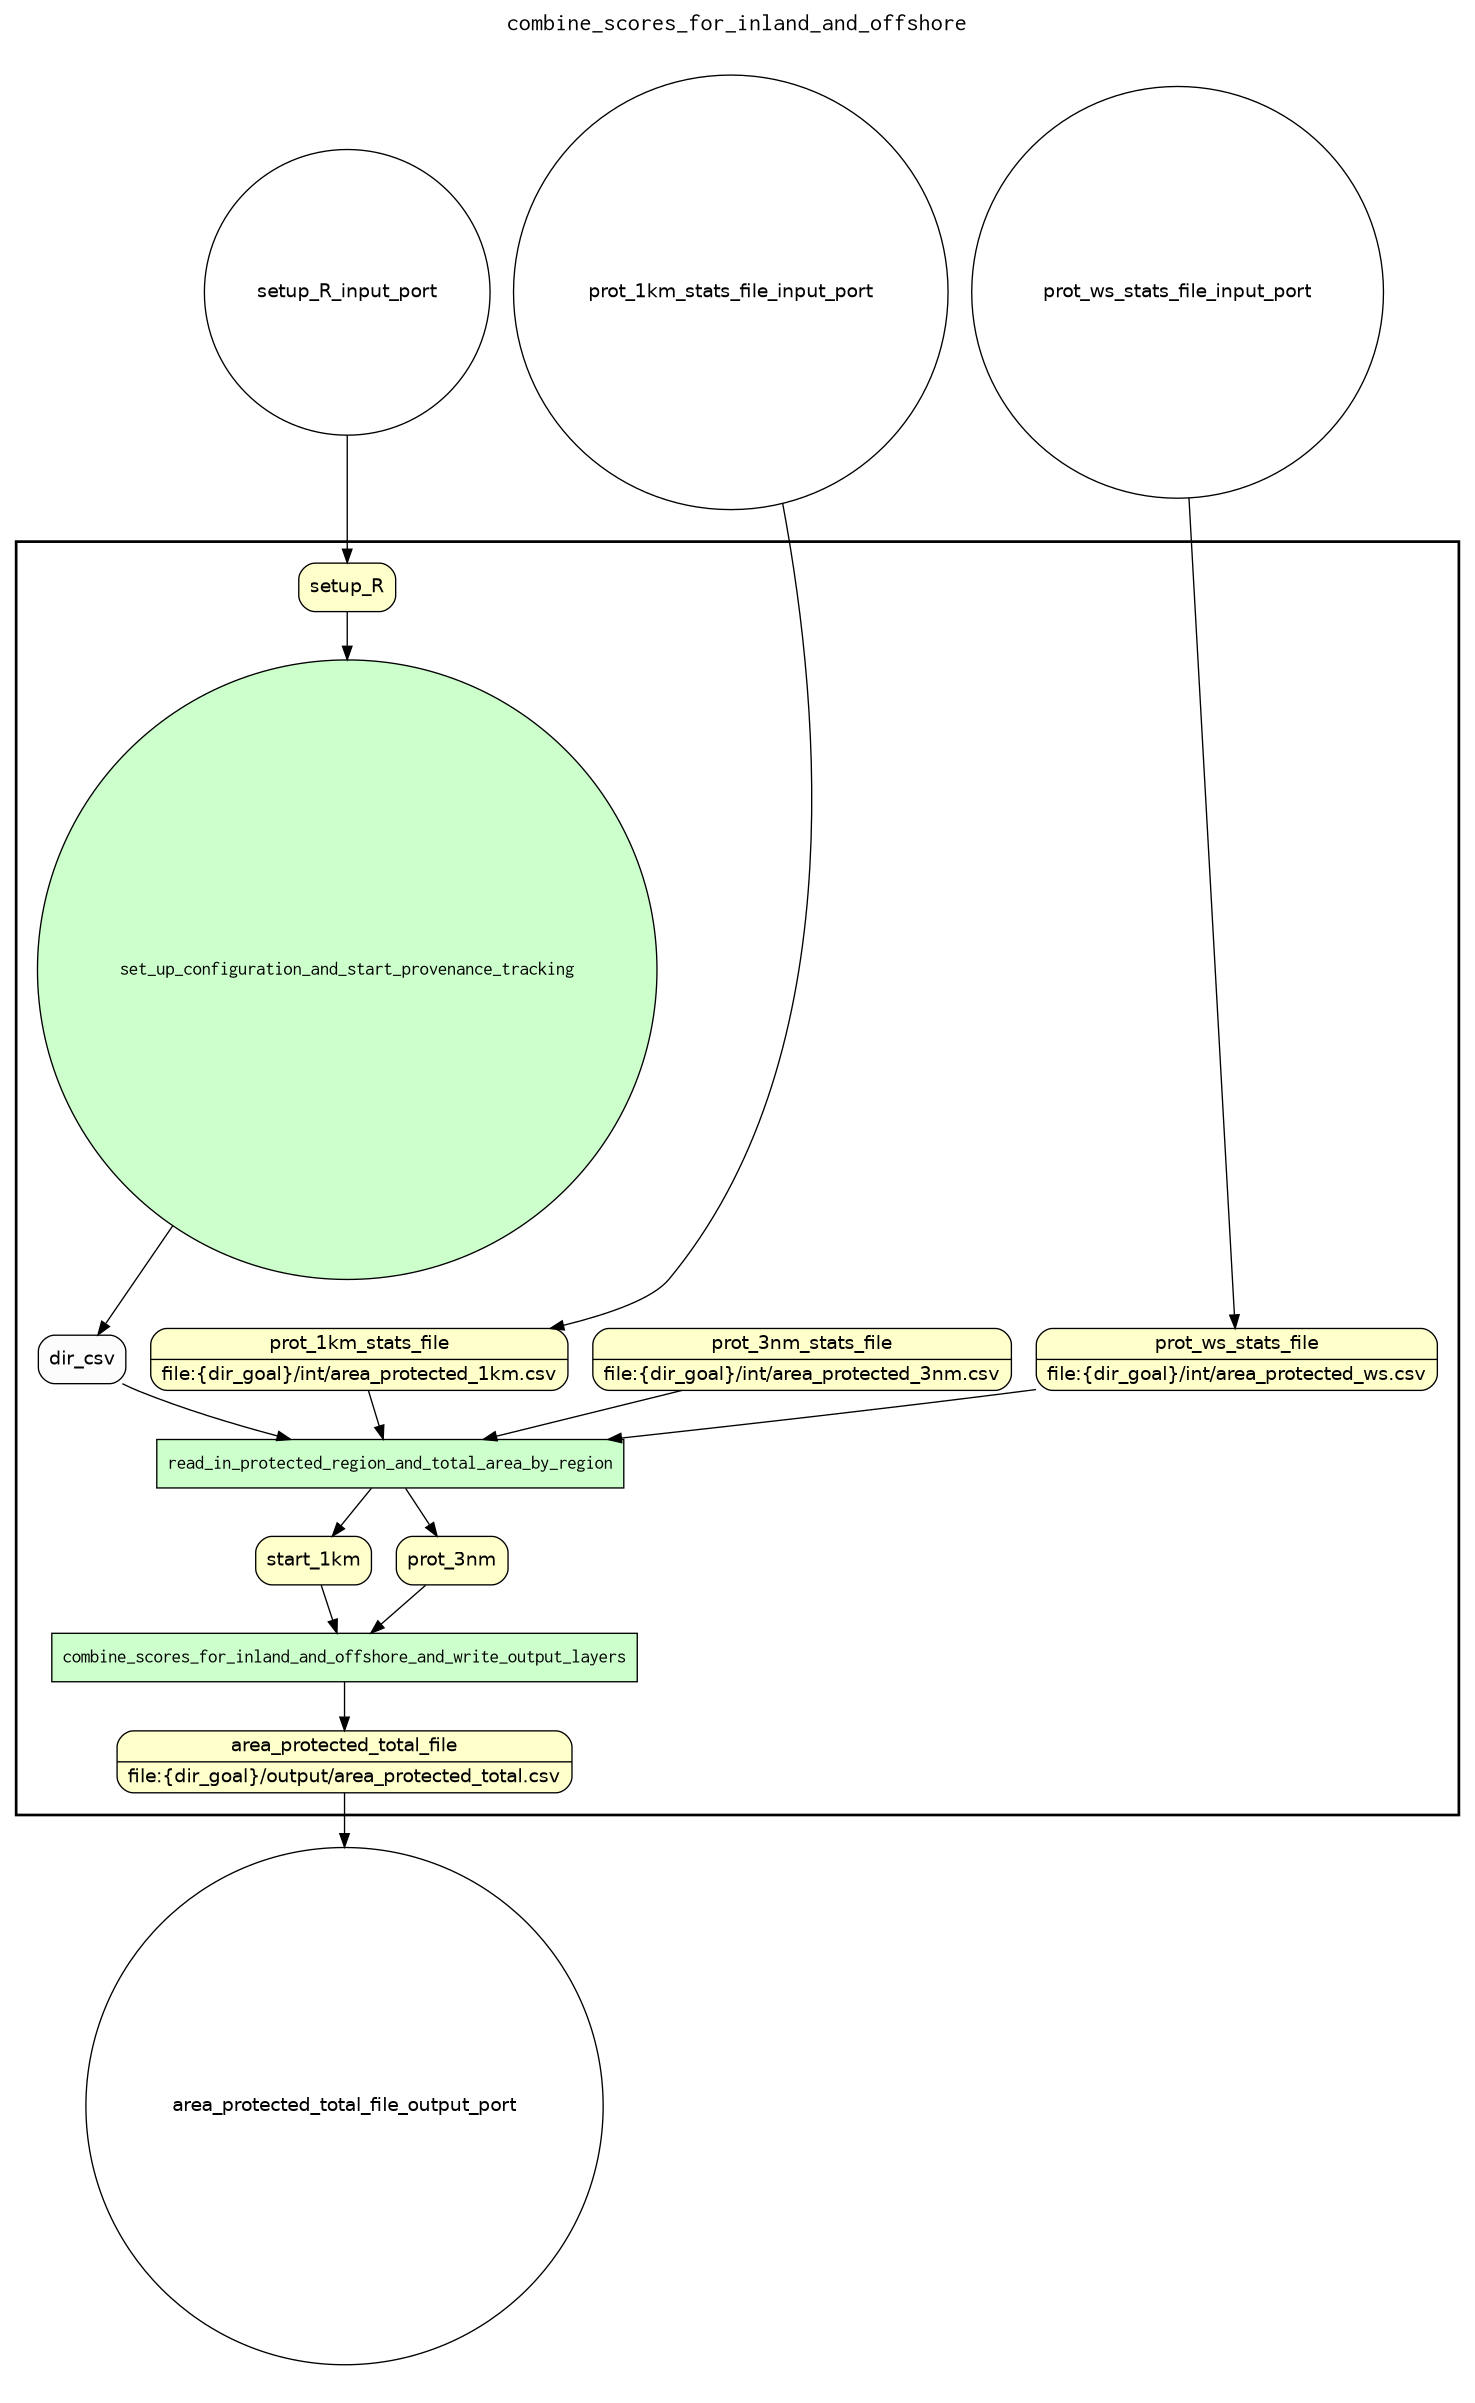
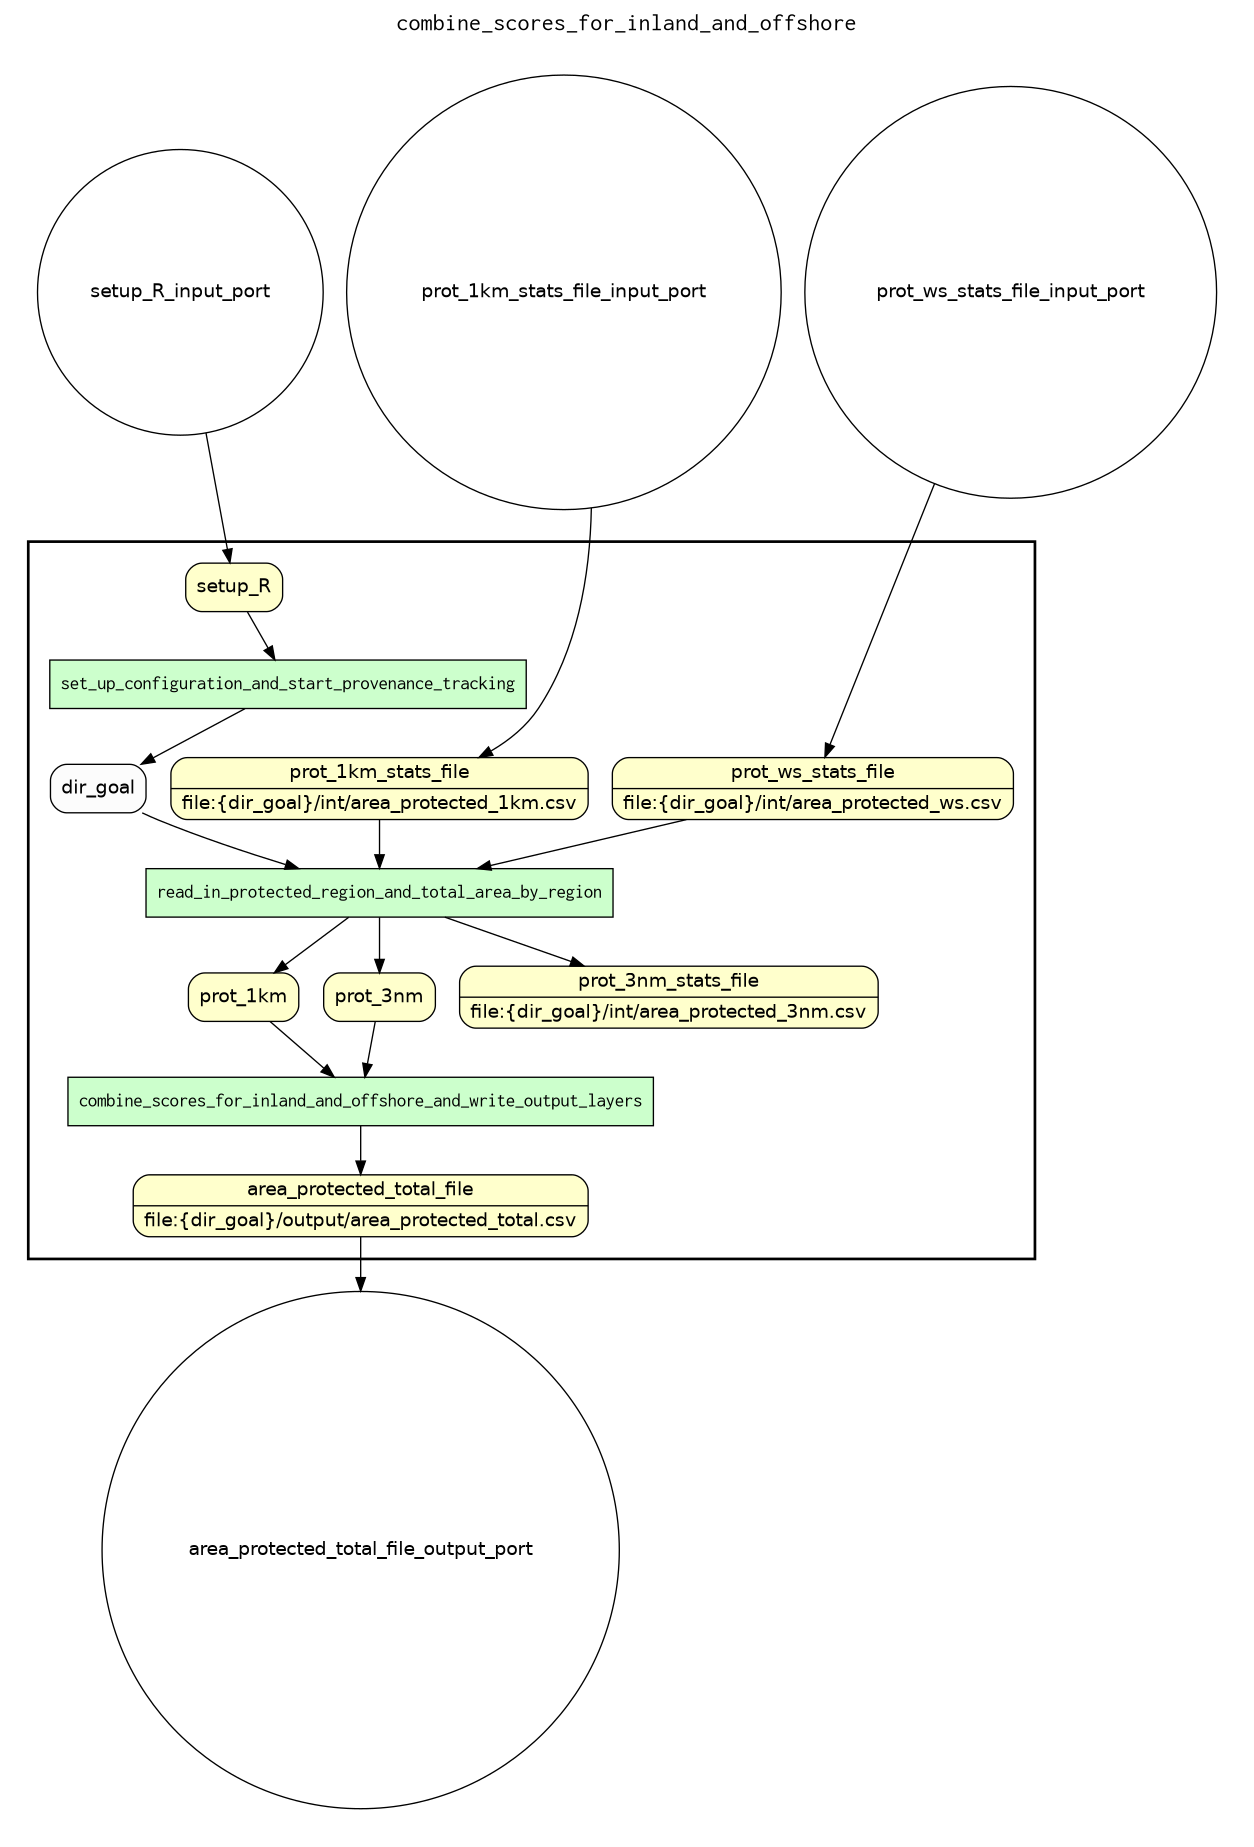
node "set_up_configuration_and_start_provenance_tracking": shape circle -> box
node "dir_csv": label "dir_csv" -> "dir_goal"
edge "prot_3nm_stats_file" -> "read_in_protected_region_and_total_area_by_region": reversed
node "start_1km": label "start_1km" -> "prot_1km"
